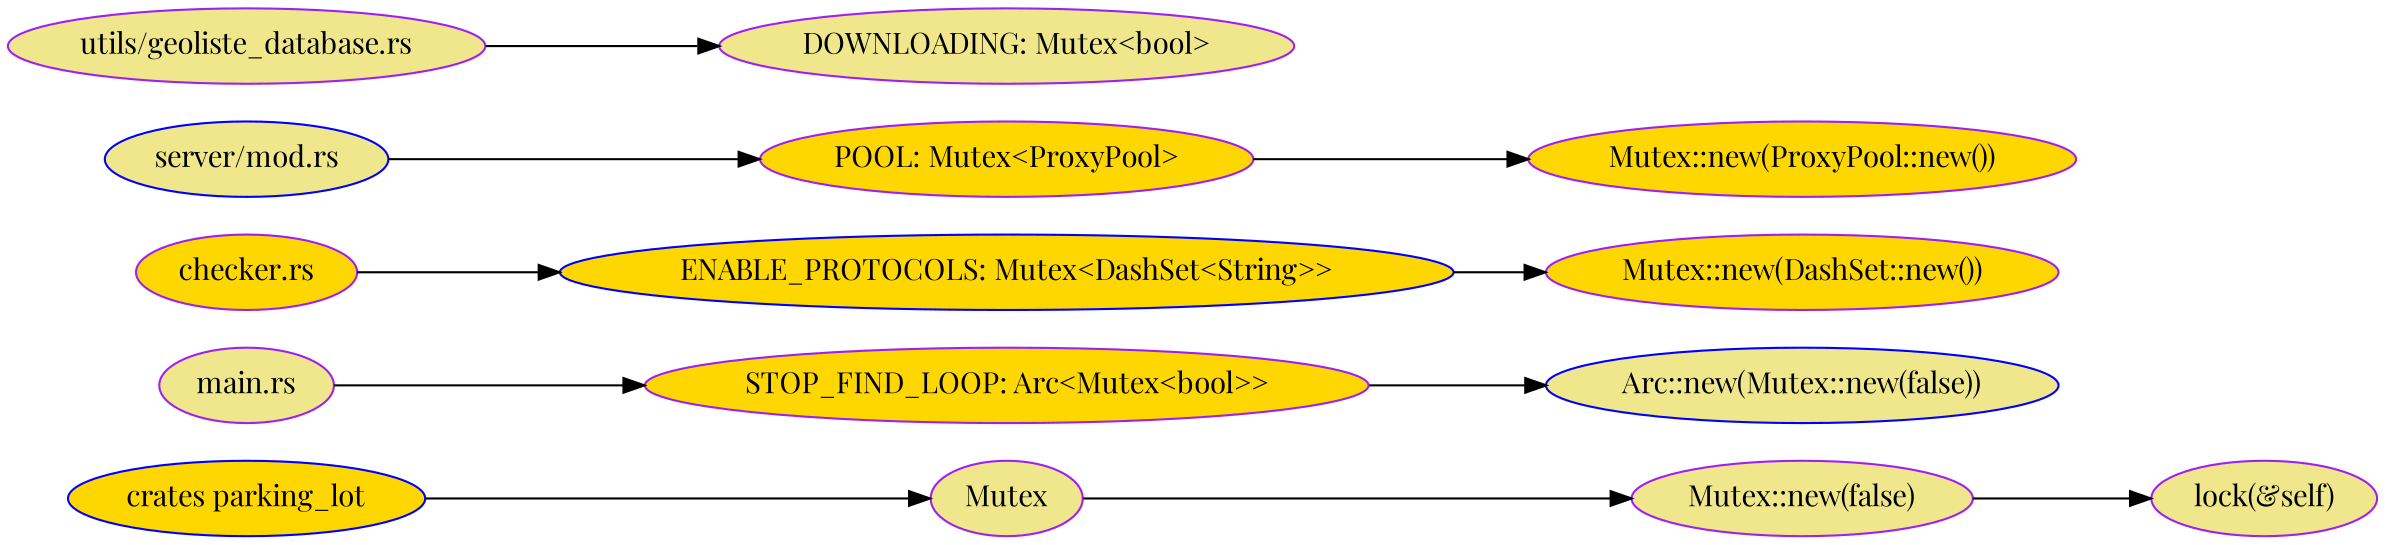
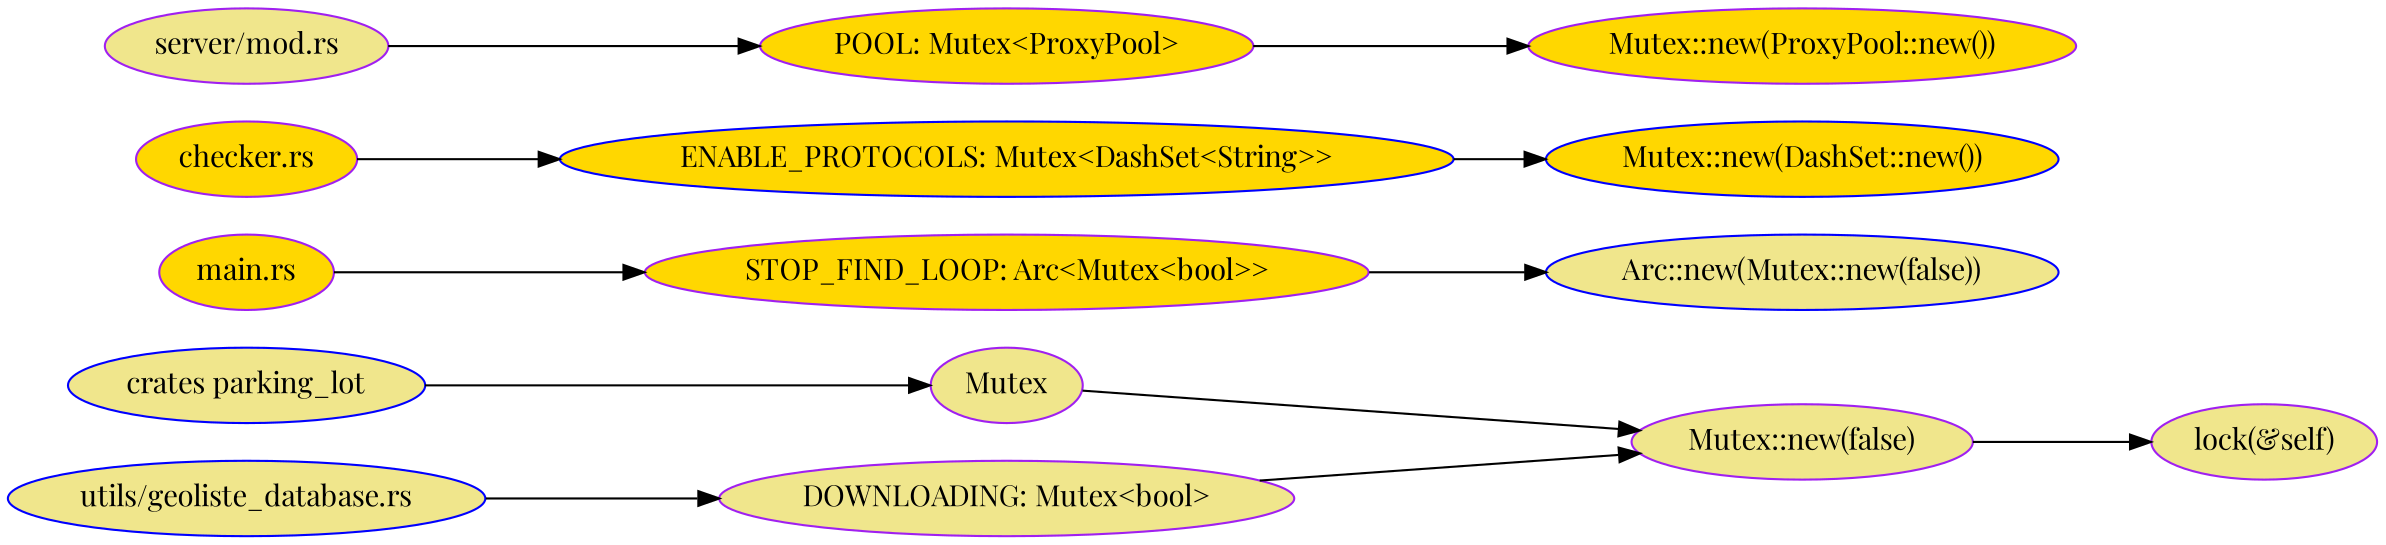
node "utils/geoliste_database.rs": color purple -> blue
node "server/mod.rs": color blue -> purple
node "Mutex::new(DashSet::new())": color purple -> blue
node "main.rs": fillcolor khaki -> gold
edge "DOWNLOADING: Mutex<bool>" -> "Mutex::new(false)": added
node "crates parking_lot": fillcolor gold -> khaki
